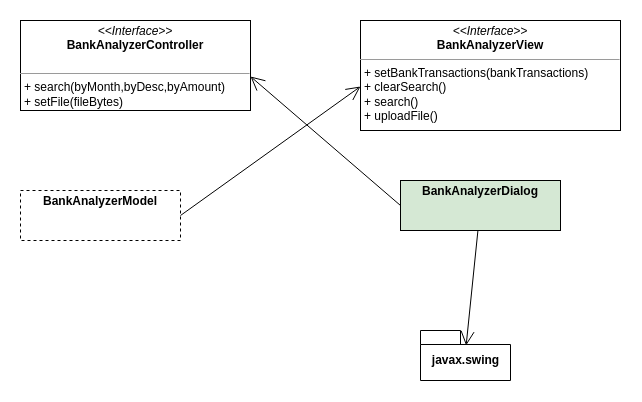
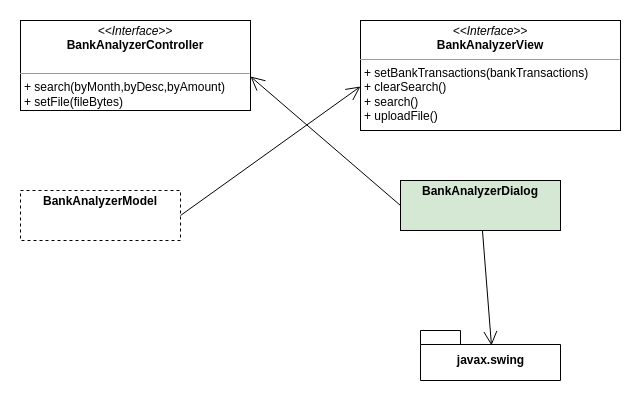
node "javax.swing": size 90x50 -> 140x50
